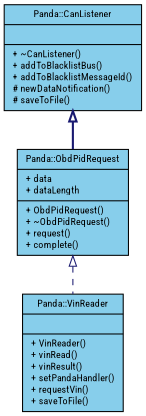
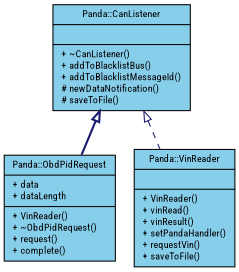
node "Panda::ObdPidRequest": text "+ ObdPidRequest()" -> "+ VinReader()"
edge "Panda::VinReader" -> "Panda::ObdPidRequest": now "Panda::VinReader" -> "Panda::CanListener"
